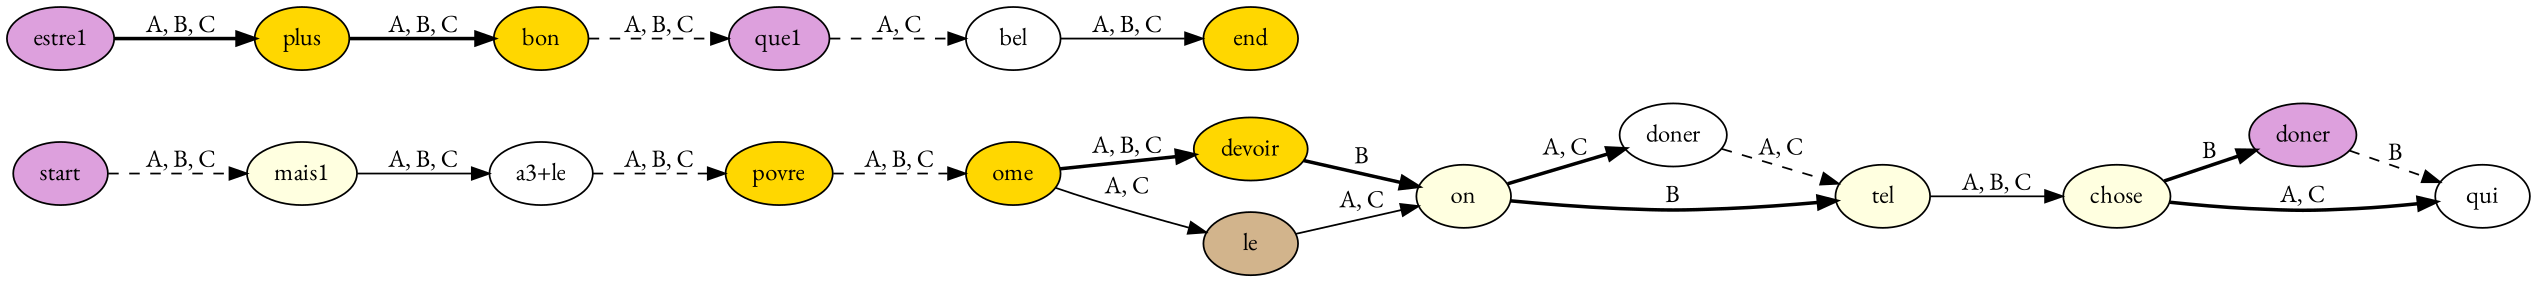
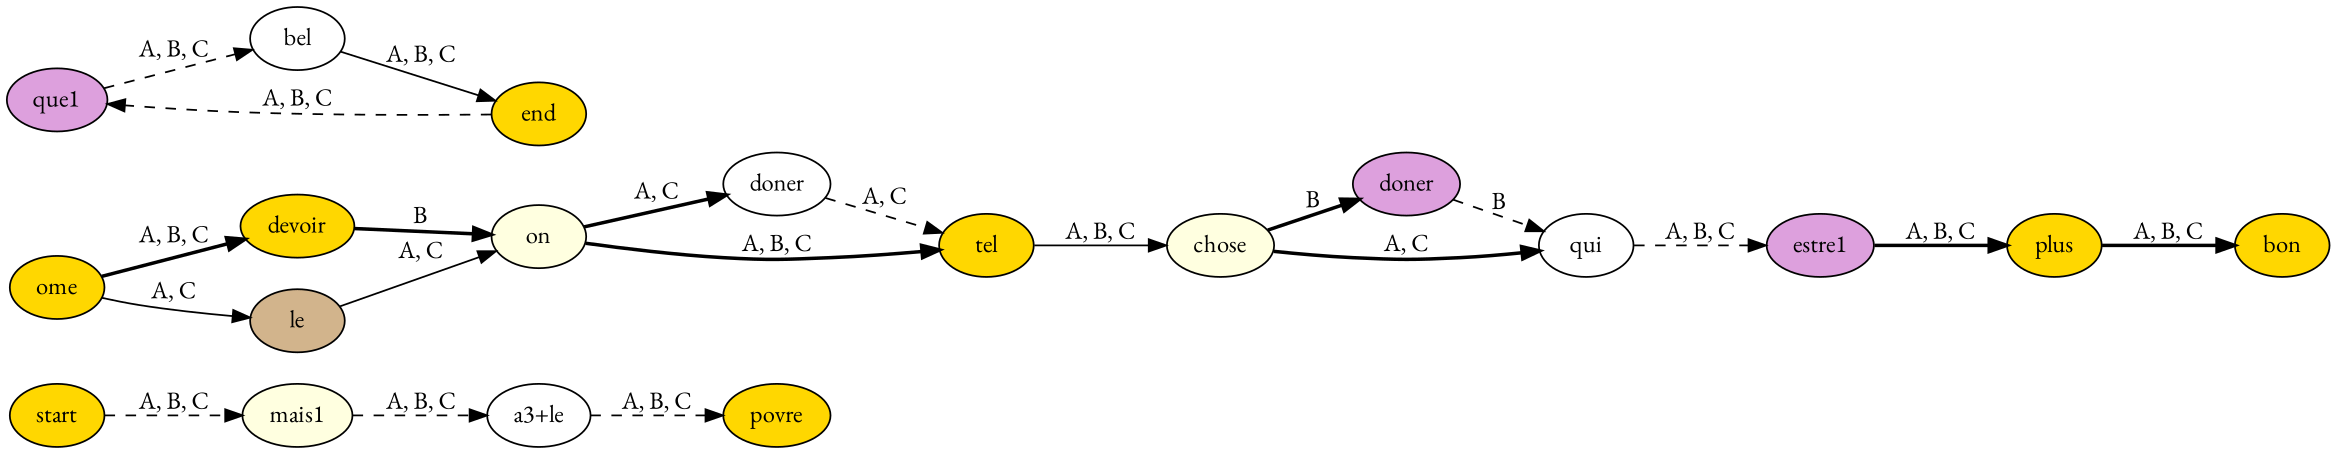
edge "que1" -> "bel": label "A, C" -> "A, B, C"
edge "bon" -> "que1": now "end" -> "que1"
node "start": fillcolor plum -> gold
edge "mais1" -> "a3+le": style solid -> dashed
edge "povre" -> "ome": removed, label "A, B, C"
edge "on" -> "tel": label "B" -> "A, B, C"
node "tel": fillcolor lightyellow -> gold
edge "qui" -> "estre1": added, label "A, B, C"
